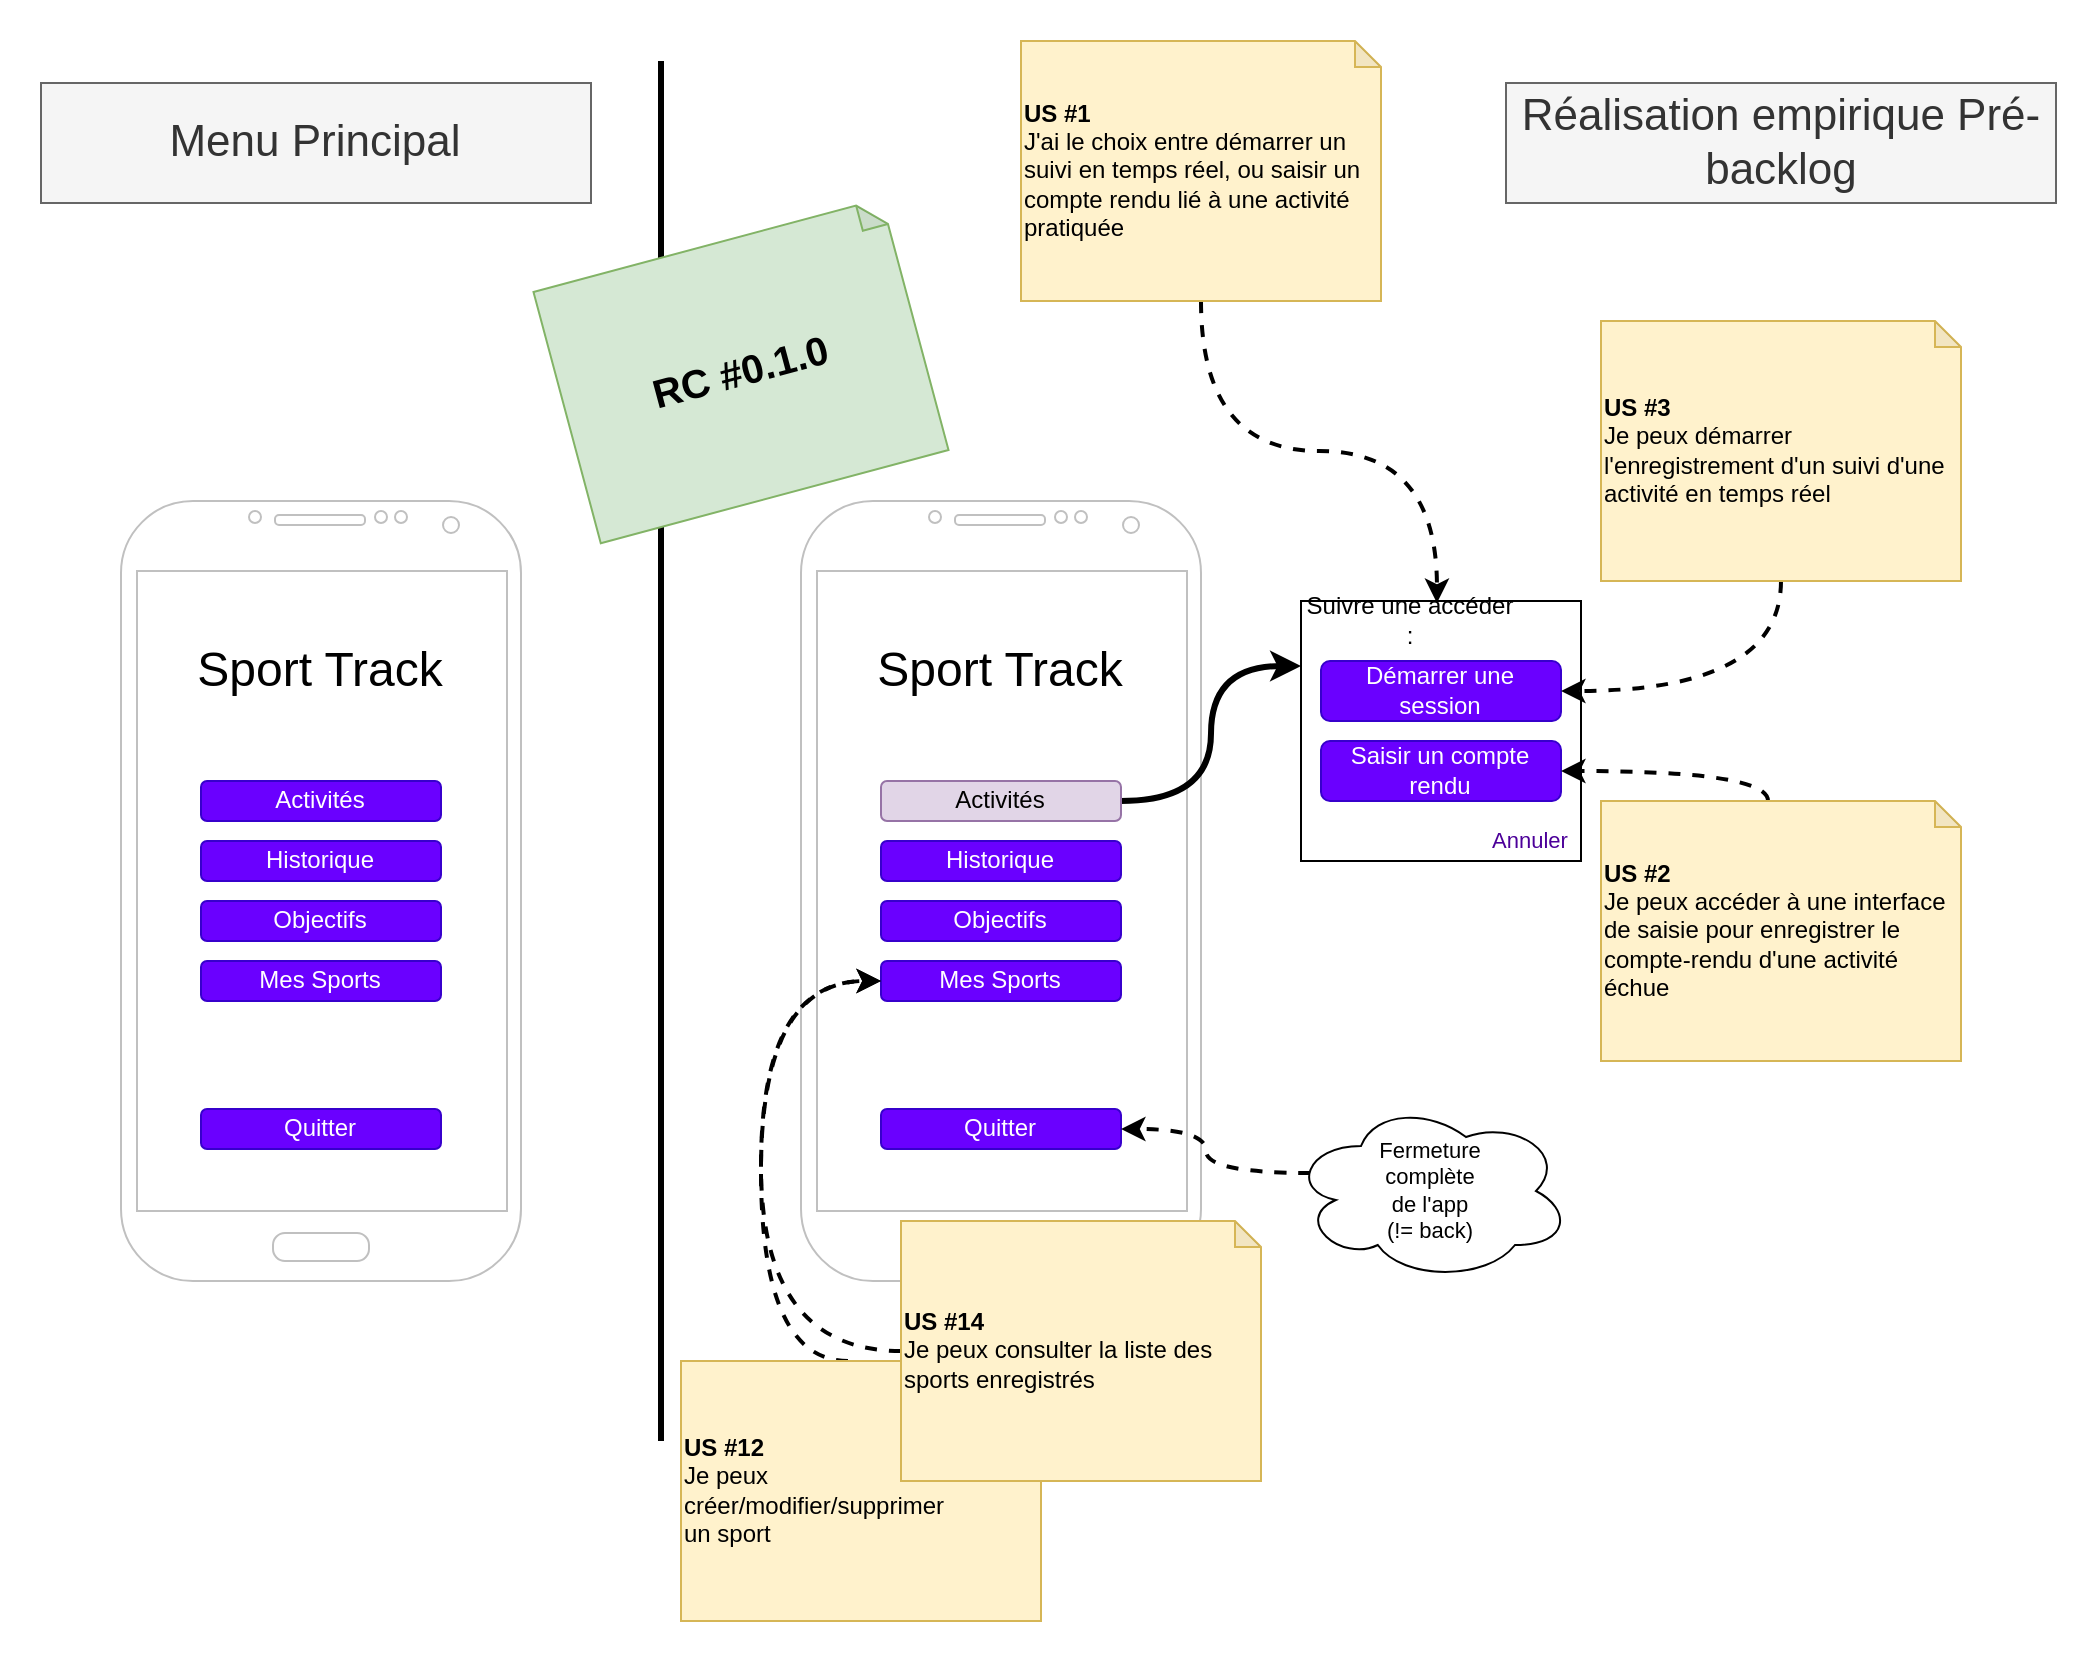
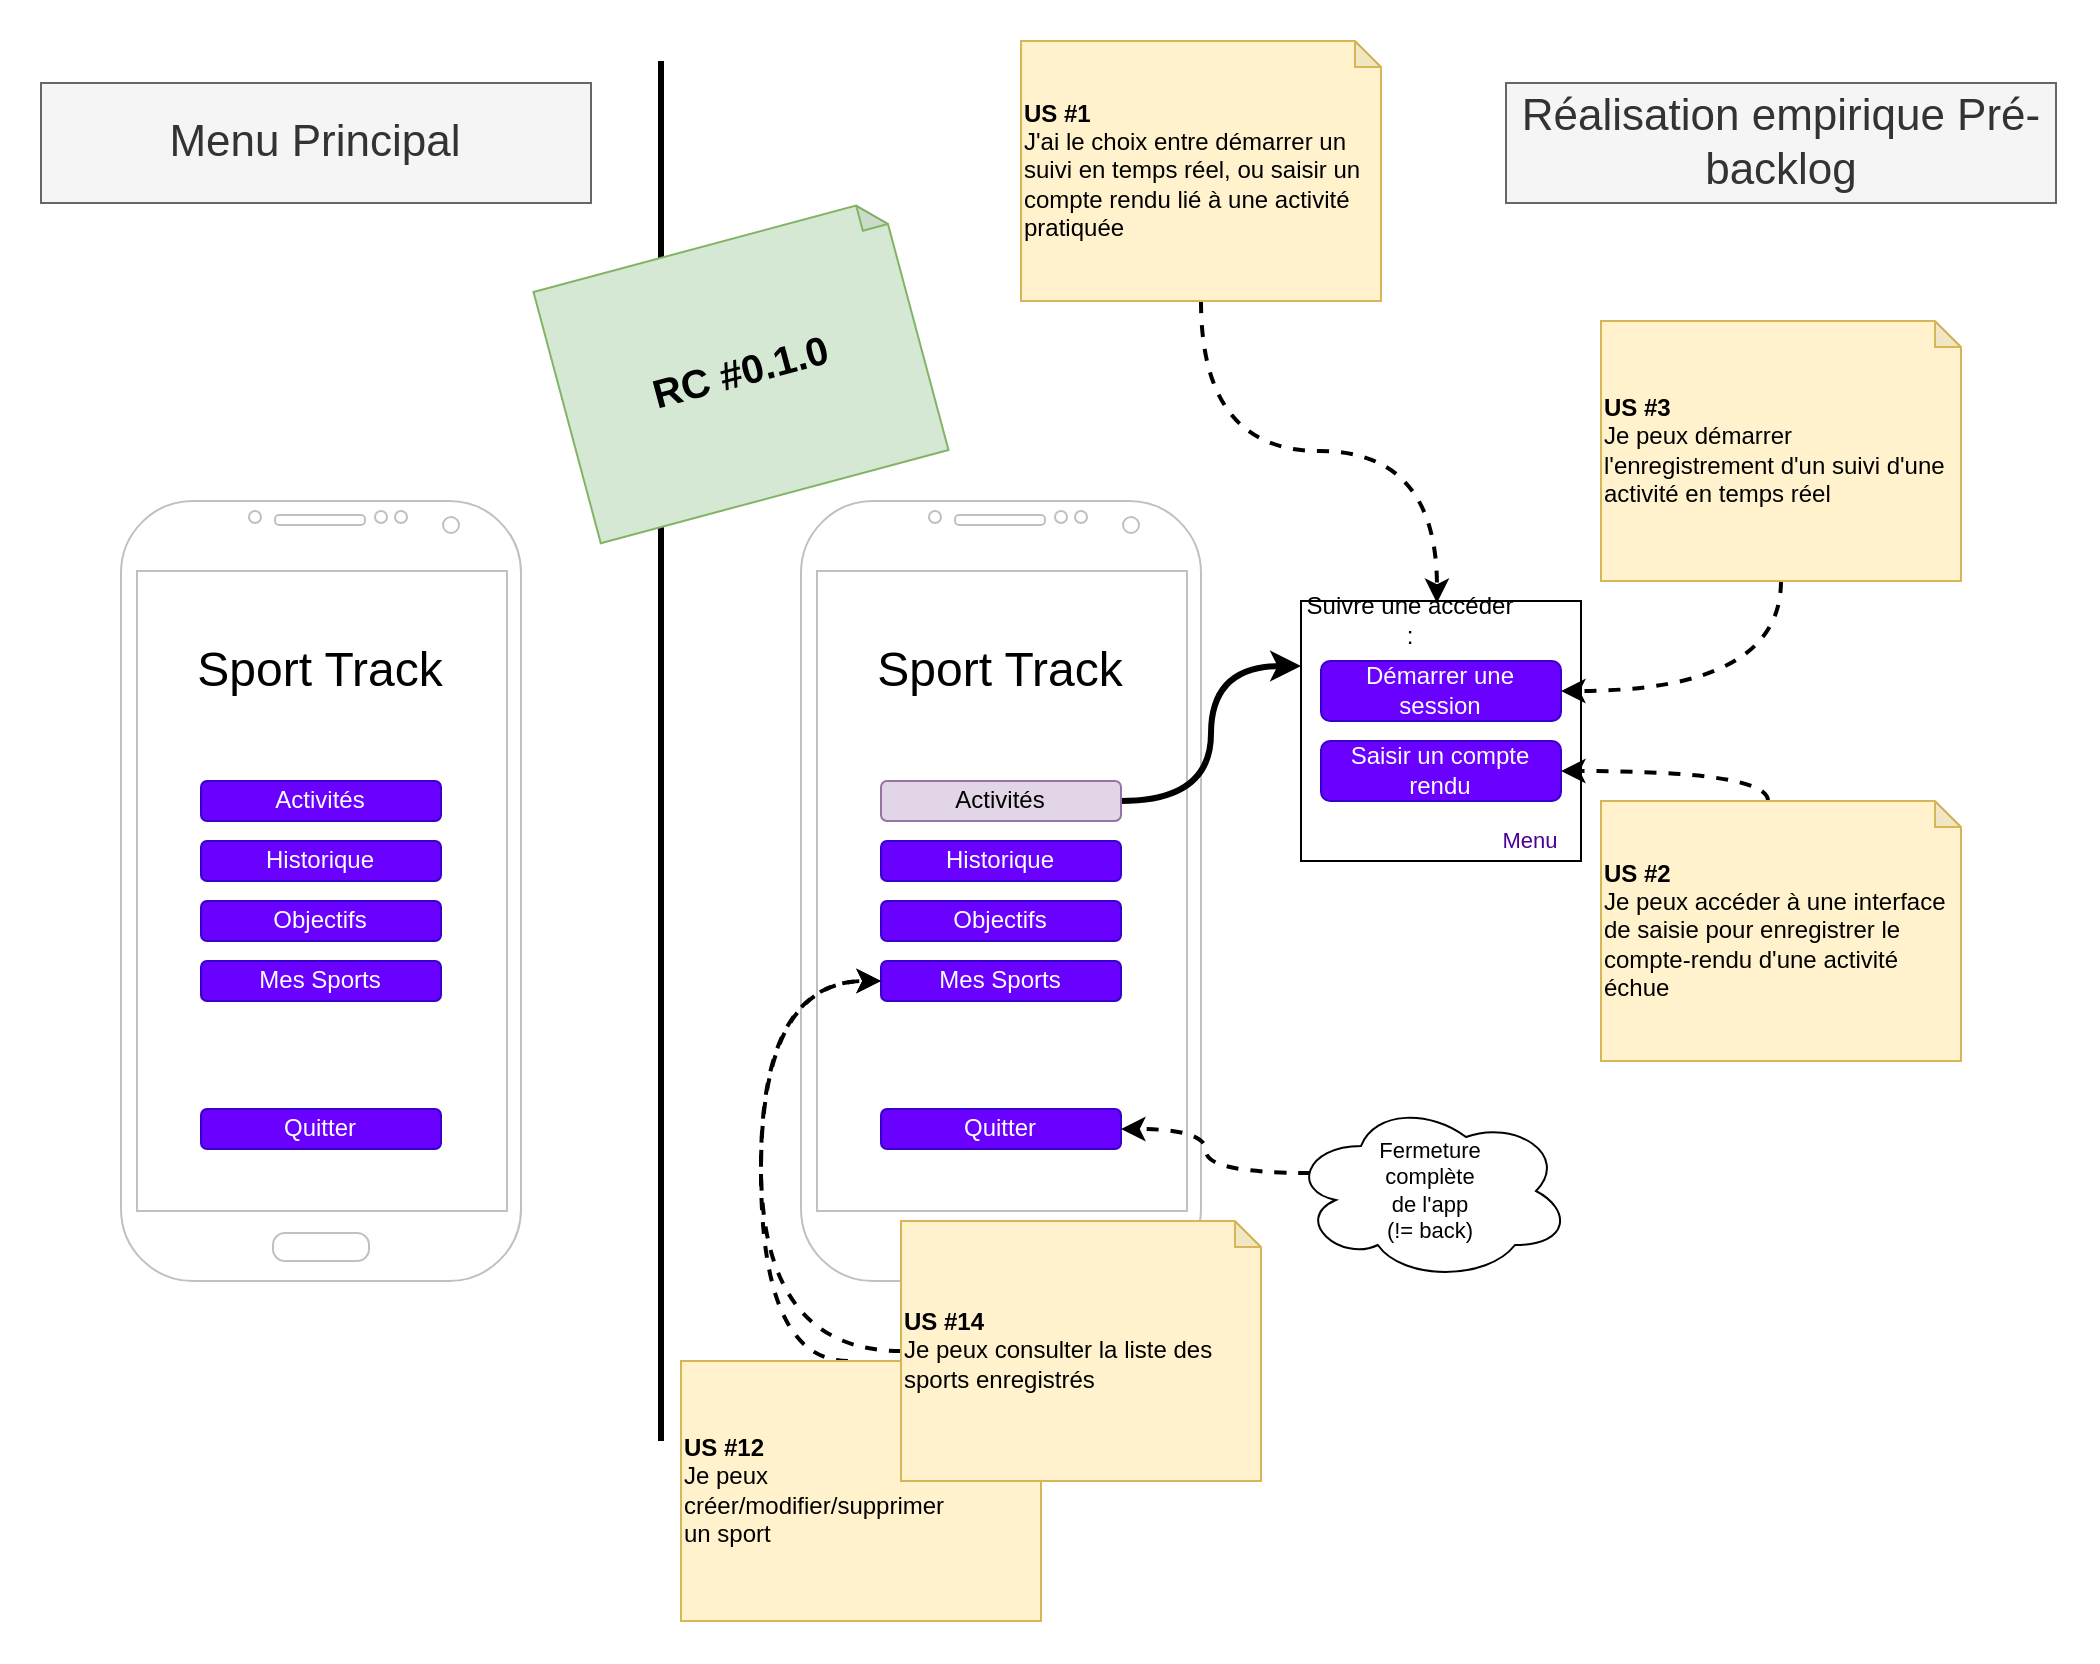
node "Annuler": label "Annuler" -> "Menu"
